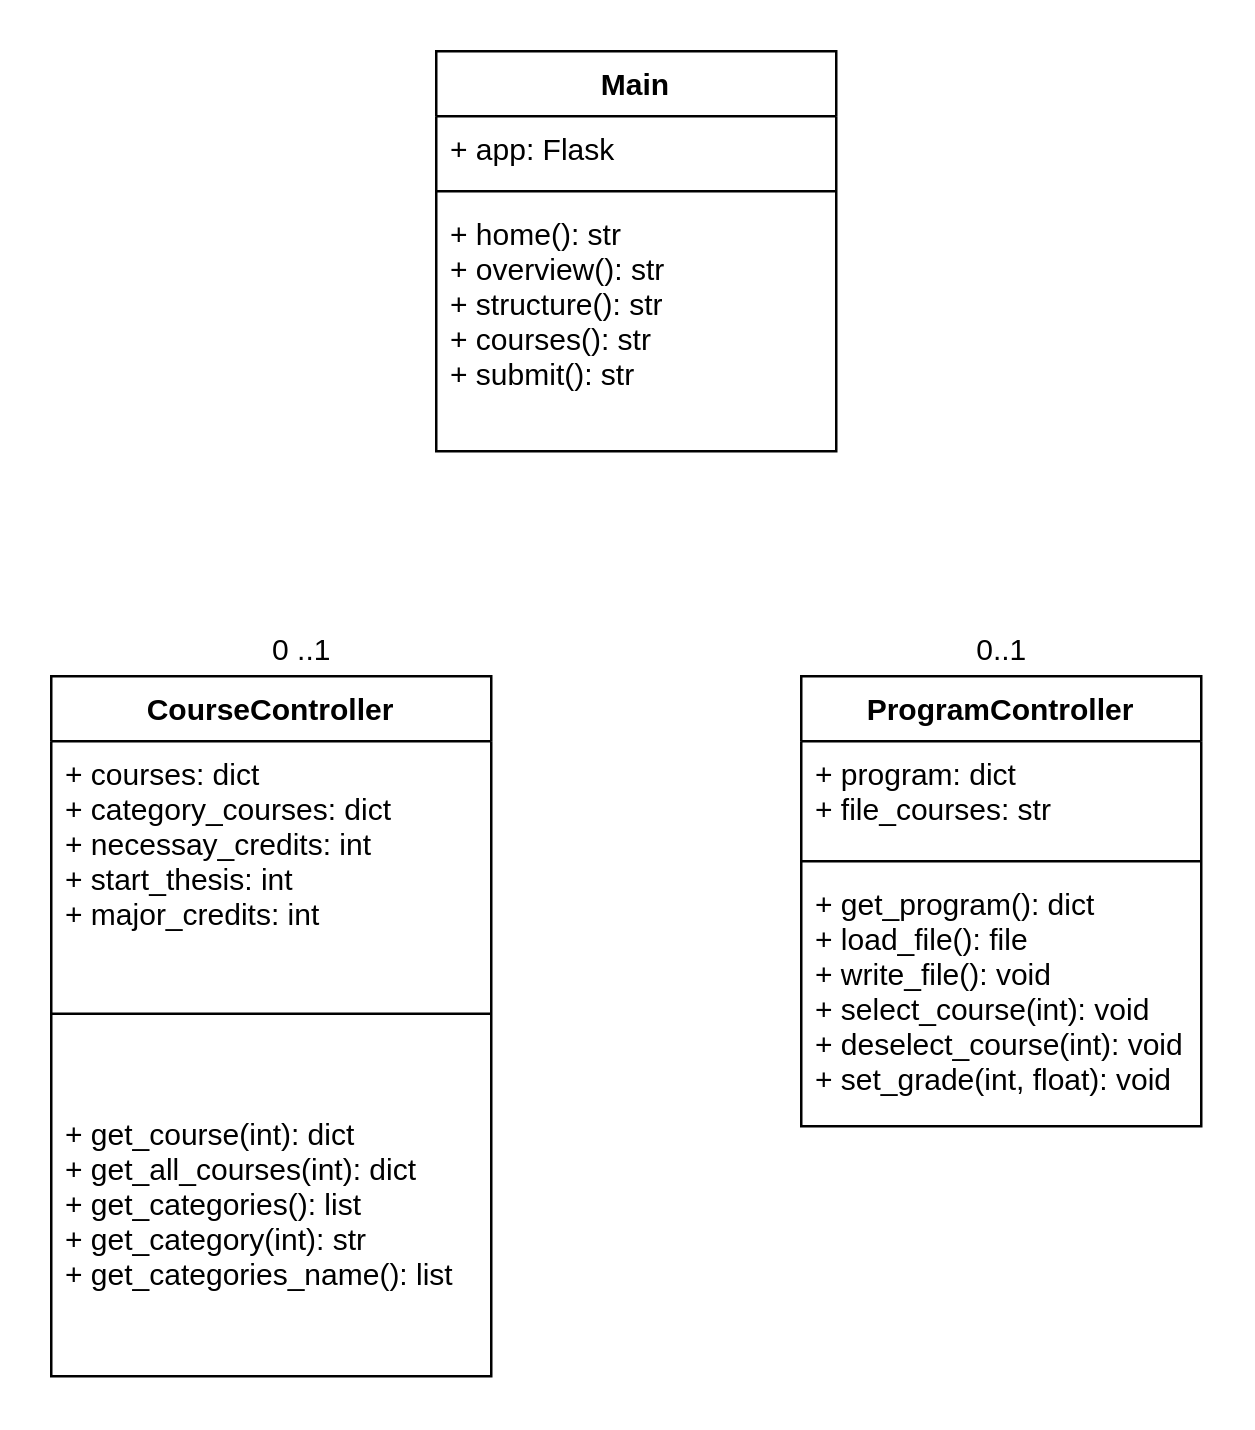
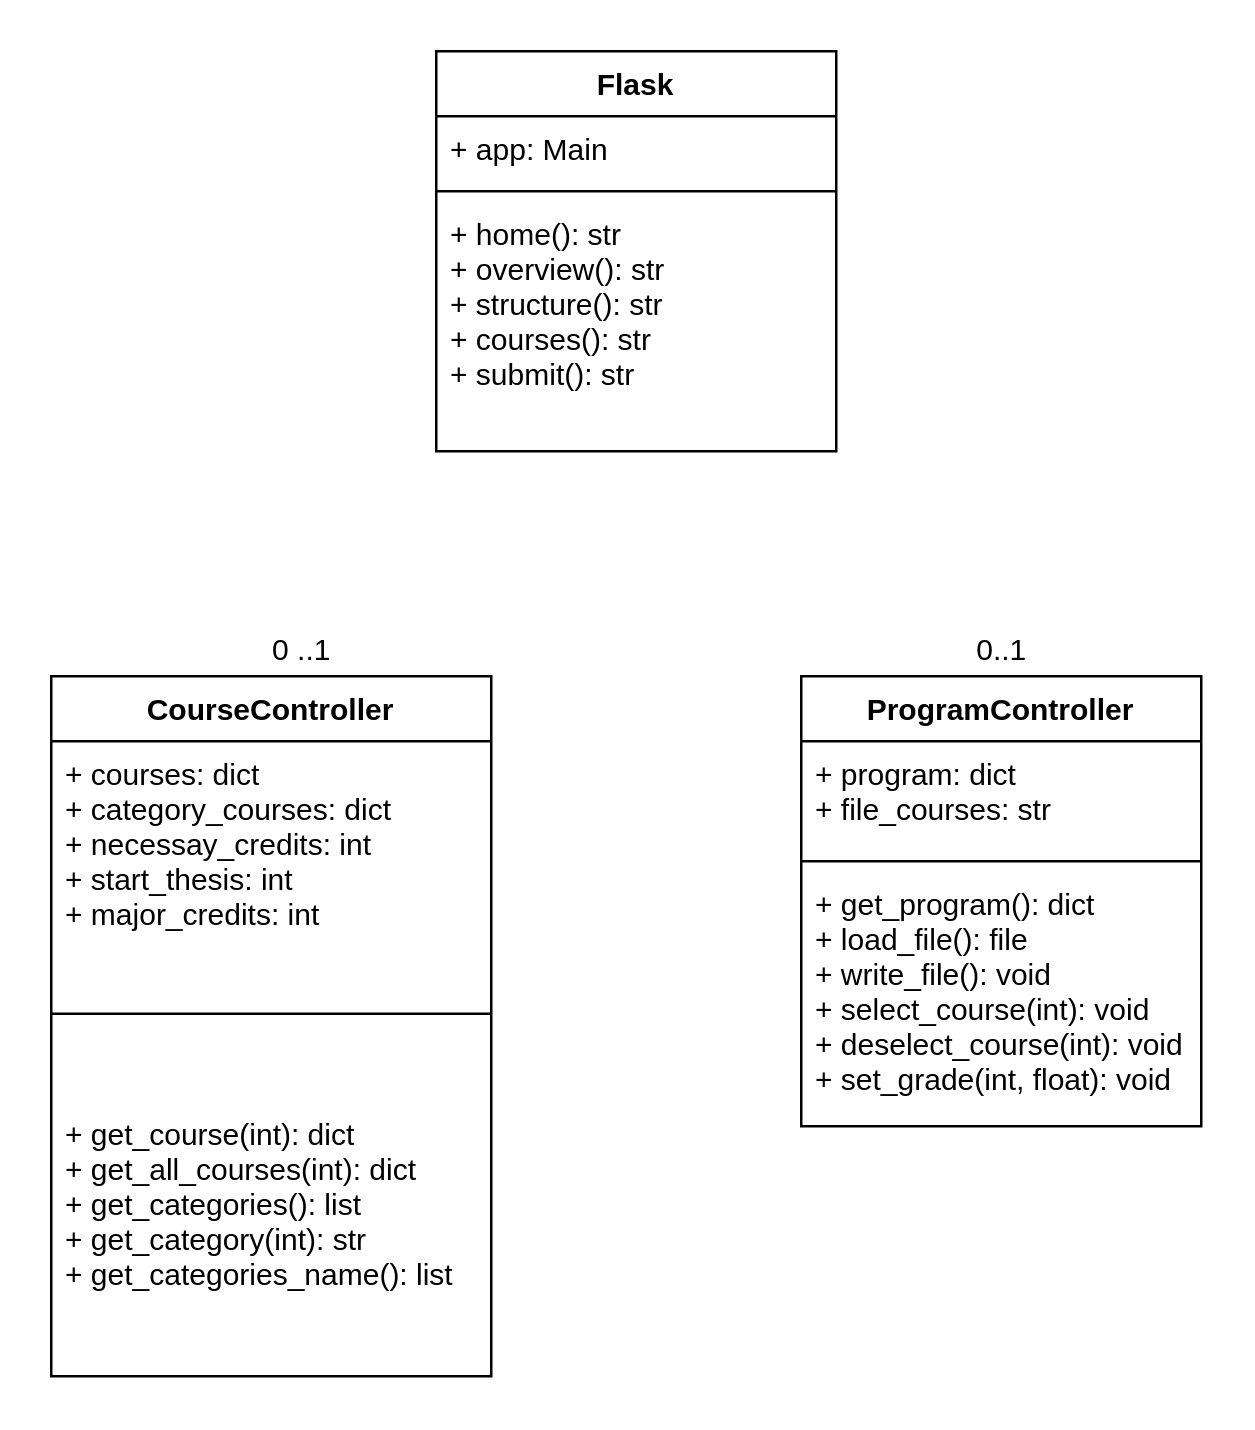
node "Main": label "Main" -> "Flask"
node "+ app: Flask": label "+ app: Flask" -> "+ app: Main"
